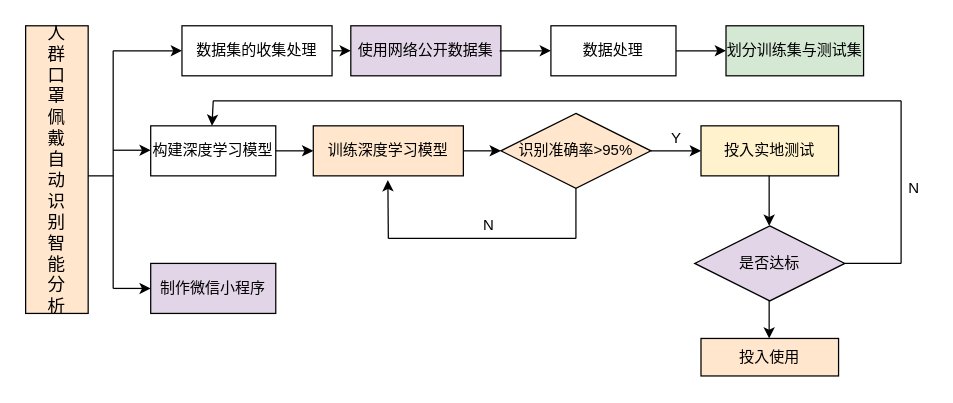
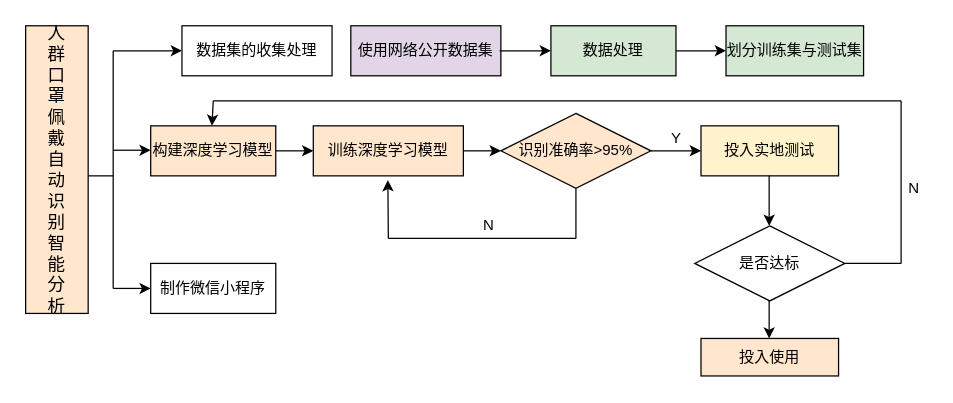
edge "数据集的收集处理" -> "使用网络公开数据集": removed
node "数据处理": fillcolor #ffffff -> #d5e8d4
node "构建深度学习模型": fillcolor #ffffff -> #ffe6cc
node "是否达标": fillcolor #e1d5e7 -> #ffffff
node "制作微信小程序": fillcolor #e1d5e7 -> #ffffff
